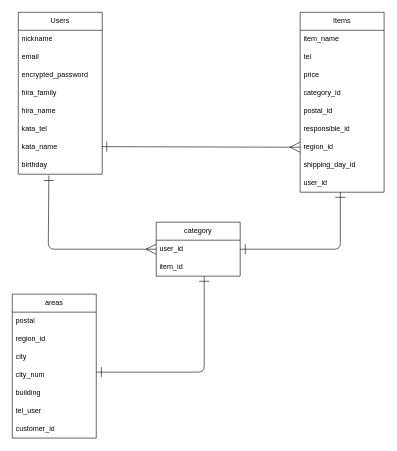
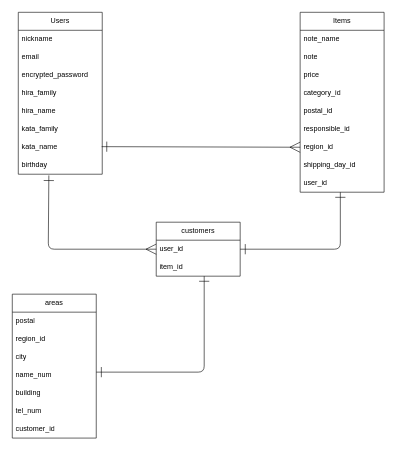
node "item_name": label "item_name" -> "note_name"
node "tel": label "tel" -> "note"
node "kata_tel": label "kata_tel" -> "kata_family"
node "category": label "category" -> "customers"
node "city_num": label "city_num" -> "name_num"
node "tel_user": label "tel_user" -> "tel_num"
